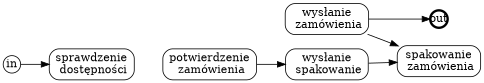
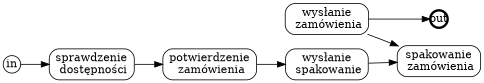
edge "sprawdzenie dostępności" -> "potwierdzenie zamówienia": added
